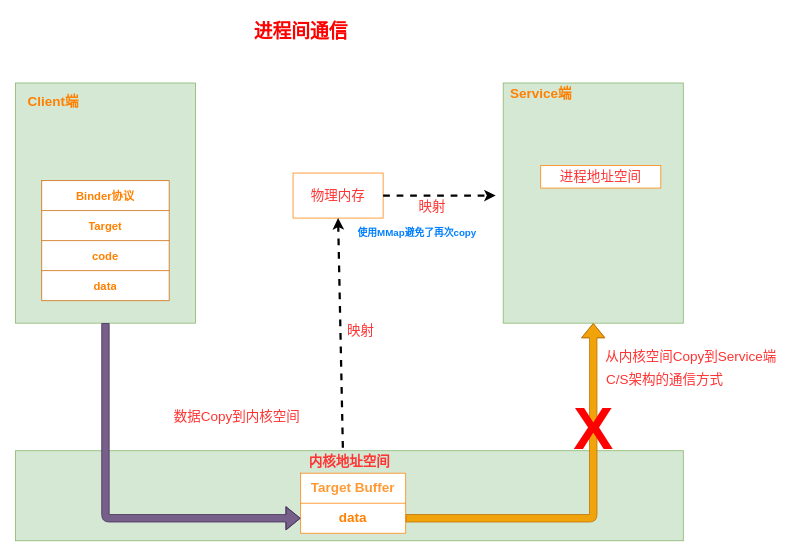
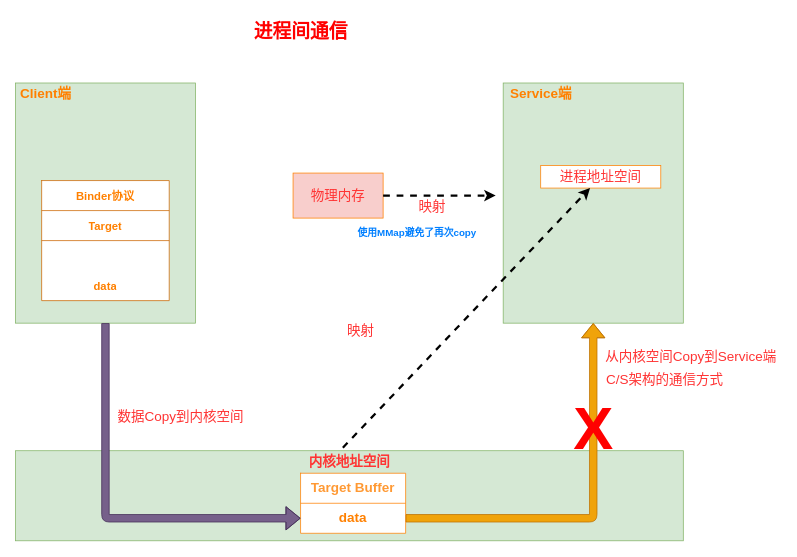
node "Client端": moved (53, 102) -> (45, 94)
node "物理内存": fillcolor #ffffff -> #f8cecc
node "code": removed
edge "内核地址空间" -> "物理内存": now "内核地址空间" -> "进程地址空间"
node "数据Copy到内核空间": moved (237, 417) -> (180, 417)
